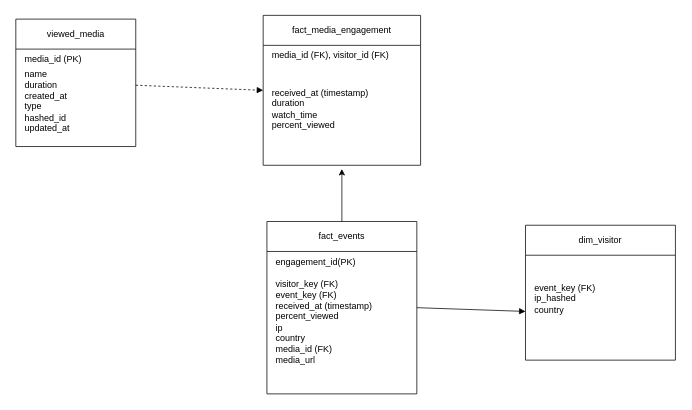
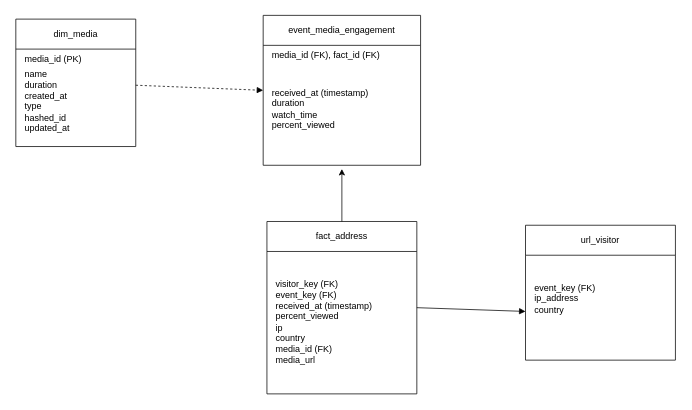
node "fact_media_engagement": label "fact_media_engagement" -> "event_media_engagement"
node "viewed_media": label "viewed_media" -> "dim_media"
node "media_id (FK), visitor_id (FK)": label "media_id (FK), visitor_id (FK)" -> "media_id (FK), fact_id (FK)"
node "fact_events": label "fact_events" -> "fact_address"
node "dim_visitor": label "dim_visitor" -> "url_visitor"
node "engagement_id(PK)": removed
node "event_key (FK) ip_hashed country": label "event_key (FK) ip_hashed country" -> "event_key (FK) ip_address country"
